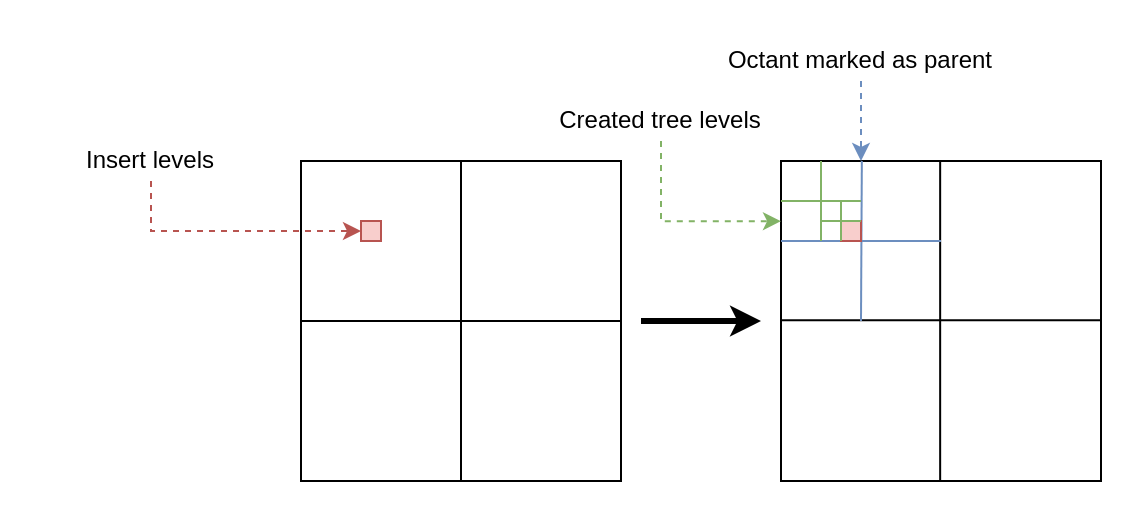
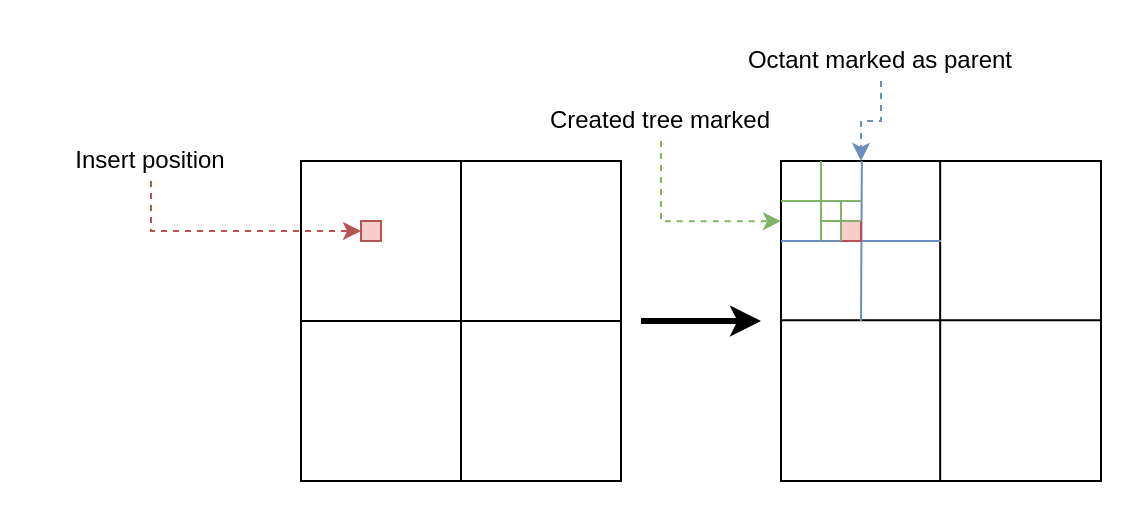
node "Octant marked as parent": moved (861, 61) -> (881, 61)
node "Created tree levels": label "Created tree levels" -> "Created tree marked"
node "Insert levels": label "Insert levels" -> "Insert position"
